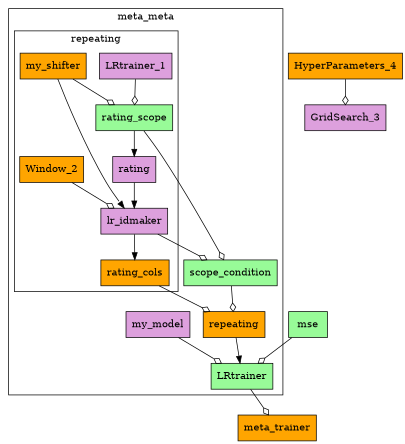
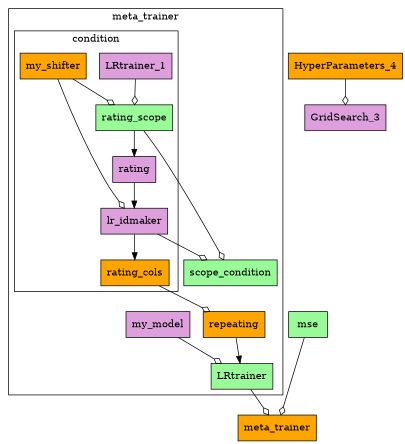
cluster "meta_meta": label "meta_meta" -> "meta_trainer"
cluster "repeating": label "repeating" -> "condition"
edge "my_shifter" -> "lr_idmaker": arrowhead normal -> ediamond
node "Window_2": removed
edge "scope_condition" -> "repeating": removed
edge "mse" -> "LRtrainer": now "mse" -> "meta_trainer"
